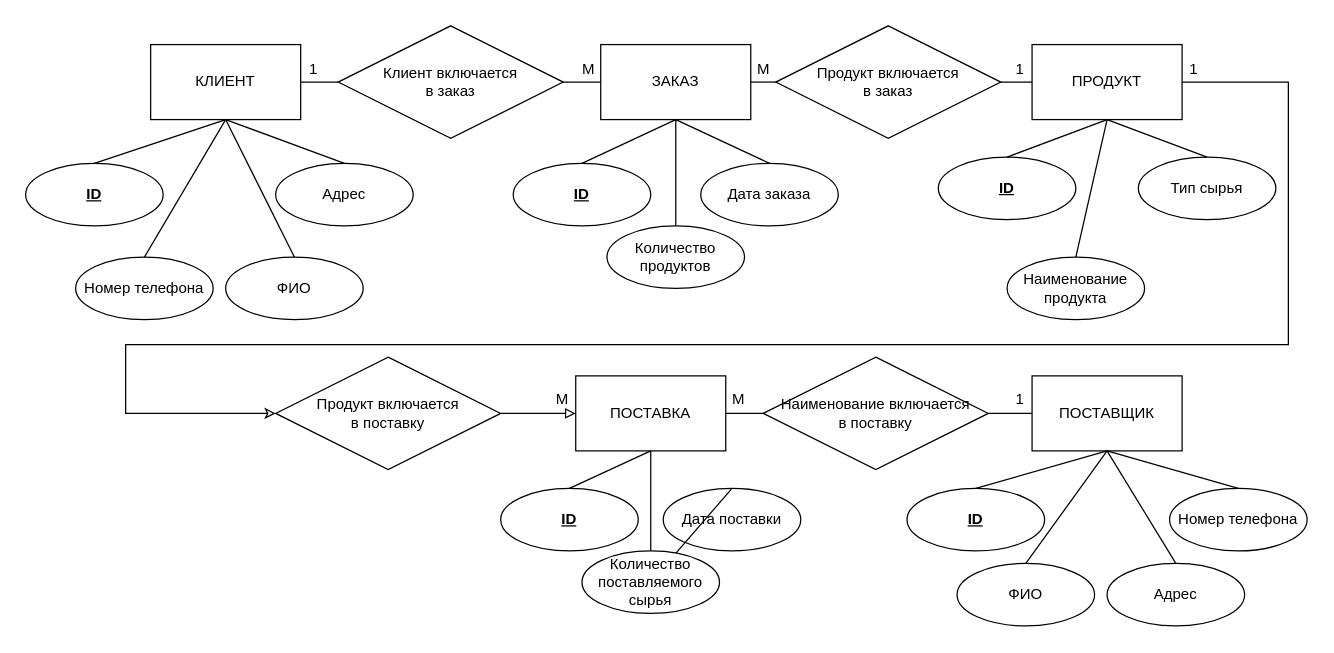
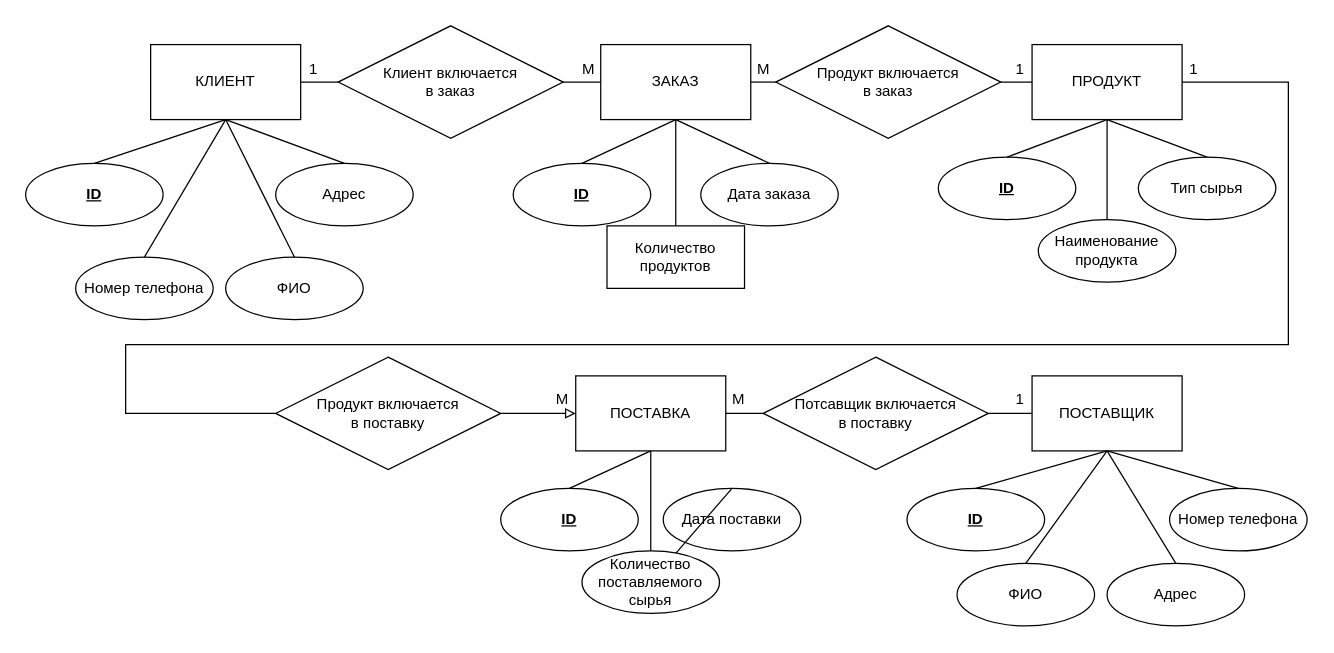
node "Количество продуктов": shape ellipse -> rectangle
node "Наименование продукта": moved (1076, 288) -> (1107, 251)
edge "ПРОДУКТ" -> "Продукт включается в поставку": arrowhead classic -> none
node "Наименование включается в поставку": label "Наименование включается в поставку" -> "Потсавщик включается в поставку"
